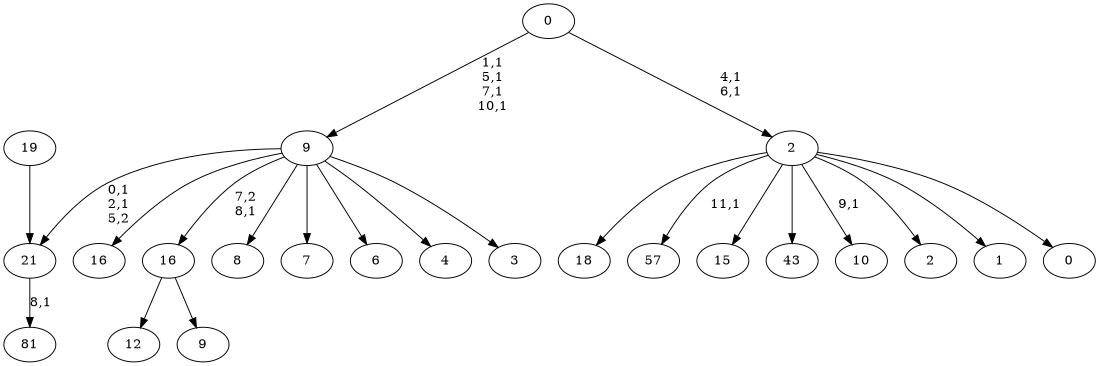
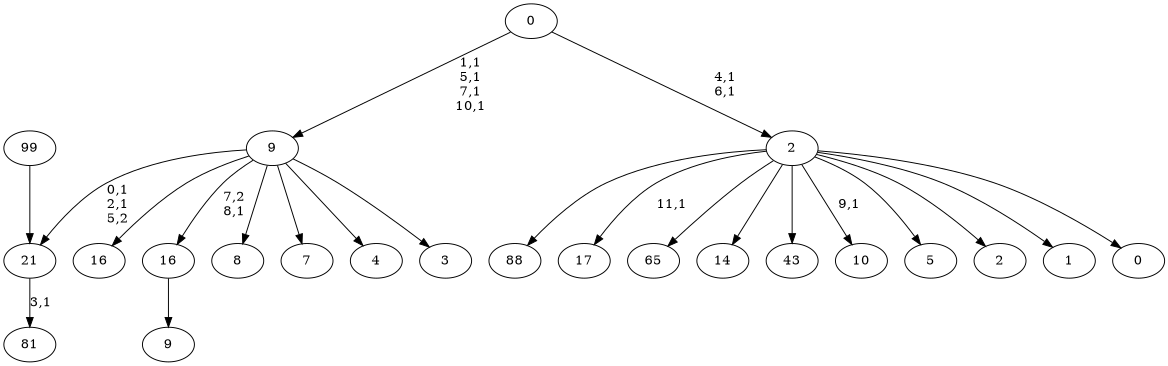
node "19": label "19" -> "99"
node "6": removed
node "18": label "18" -> "88"
node "57": label "57" -> "17"
node "15": label "15" -> "65"
node "14": added
node "5": added
edge "21" -> "81": label "8,1" -> "3,1"
node "12": removed
